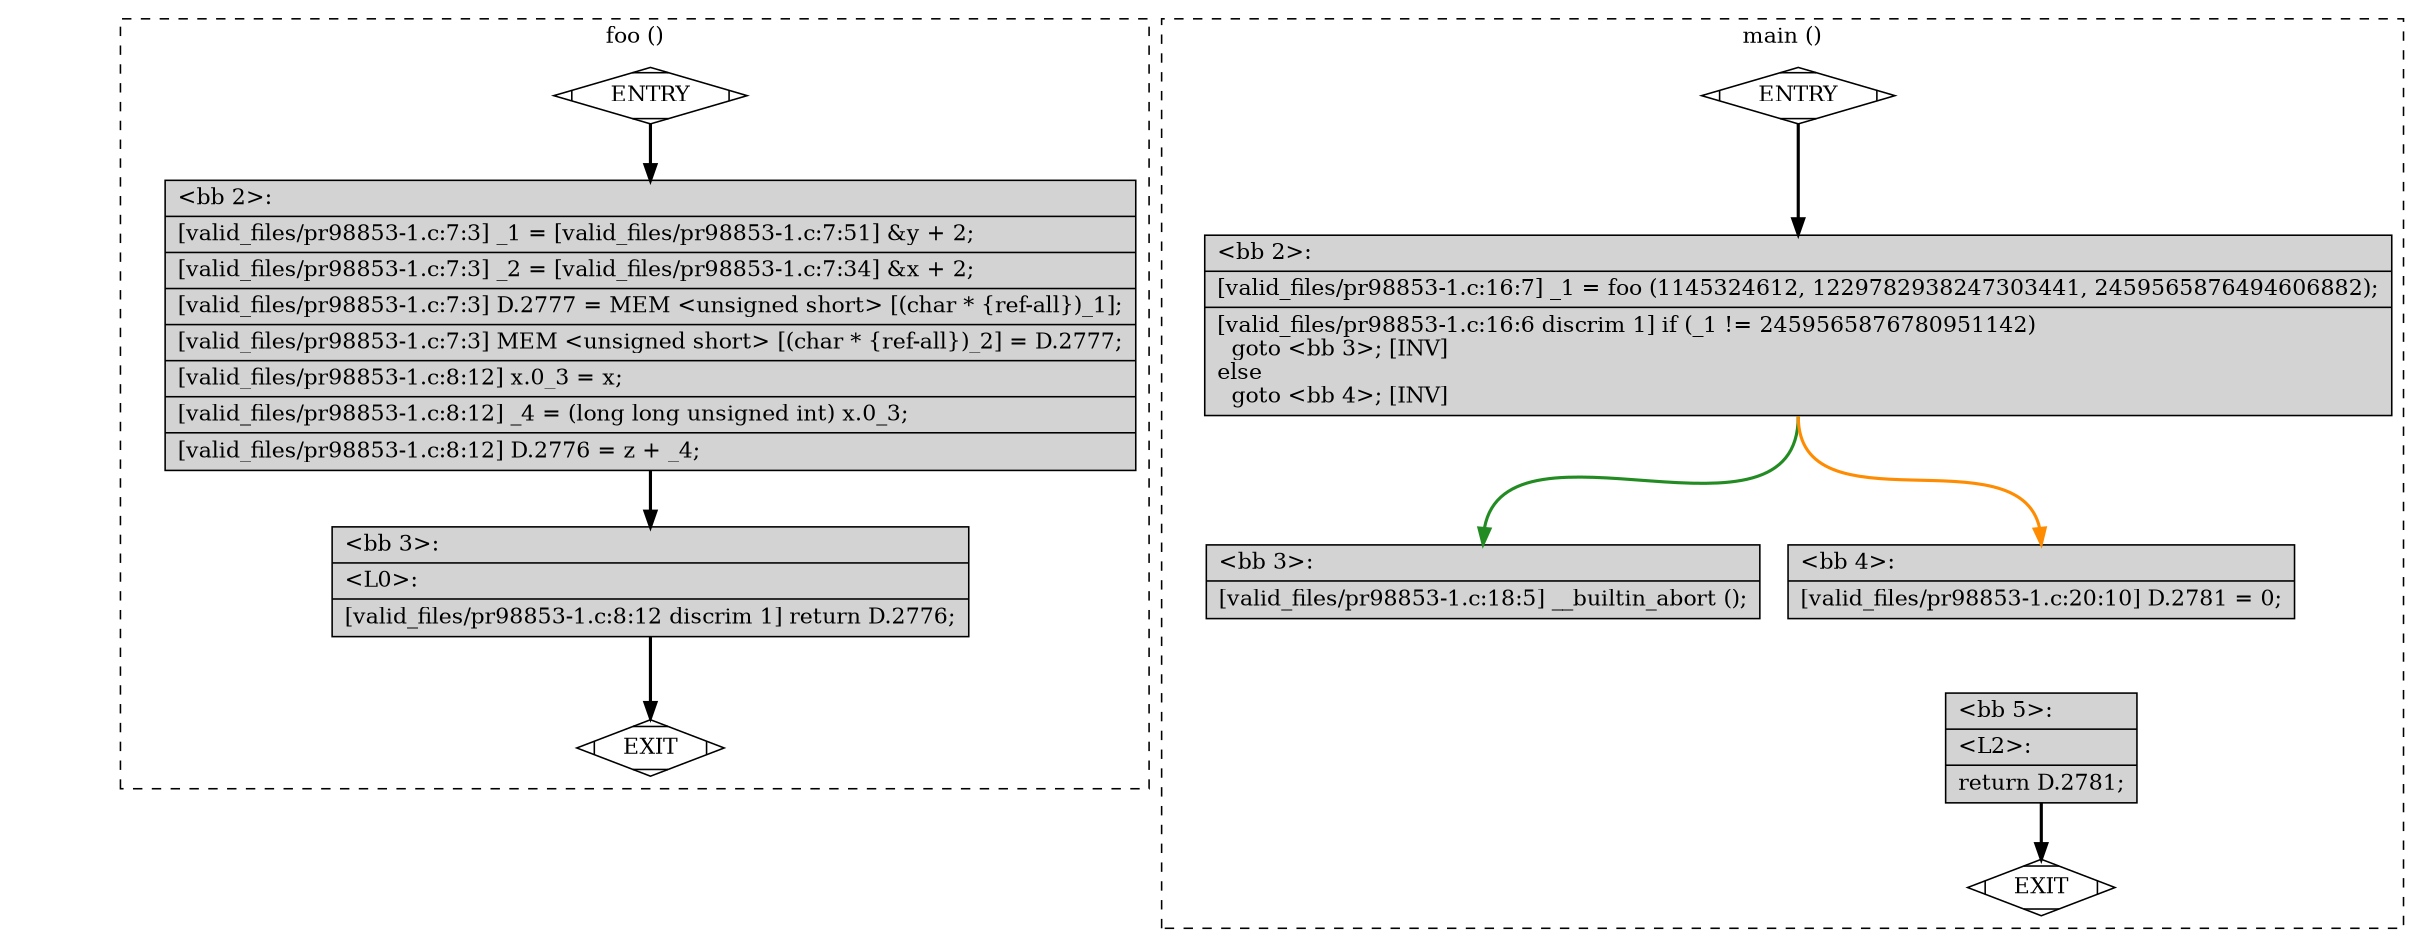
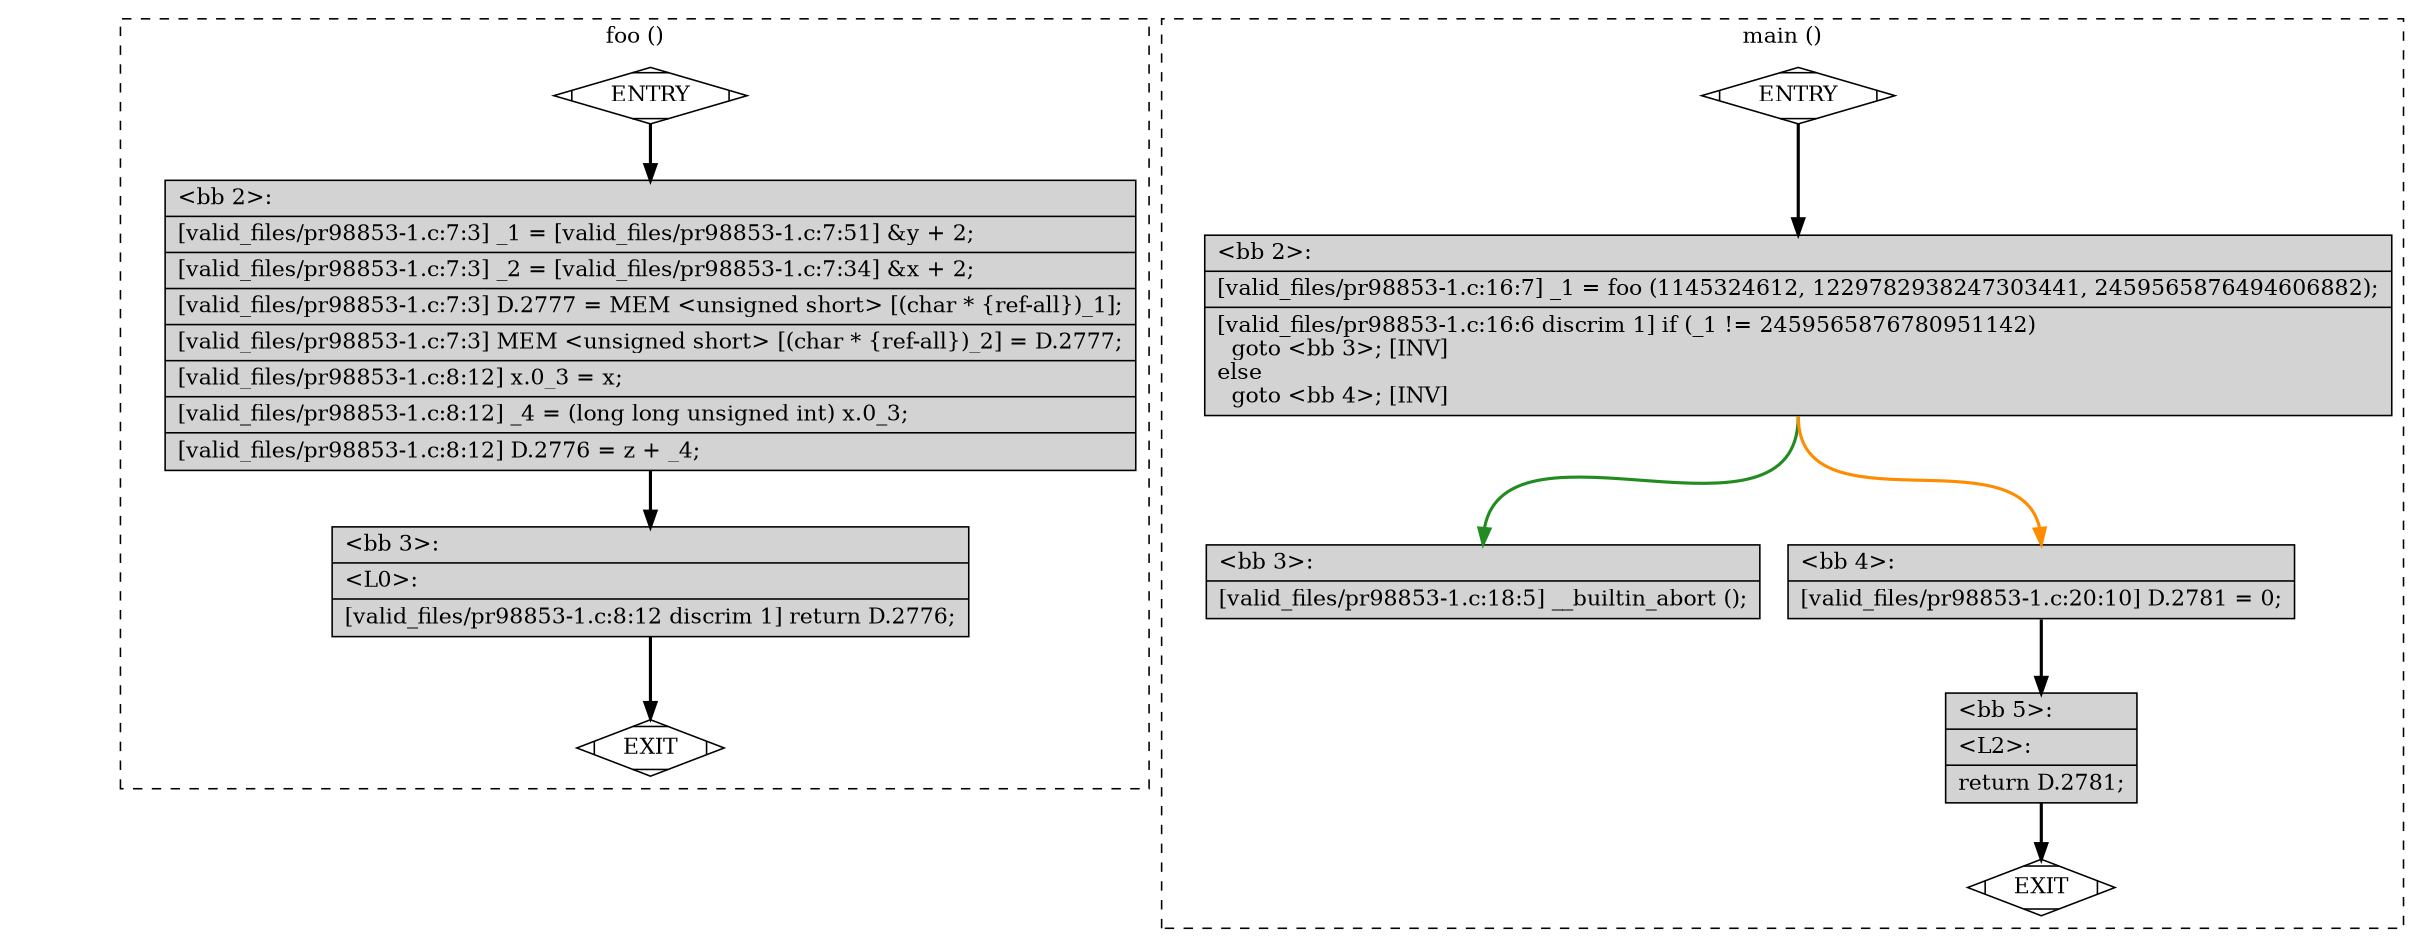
edge "<bb 4>:" -> "<bb 5>:": added
